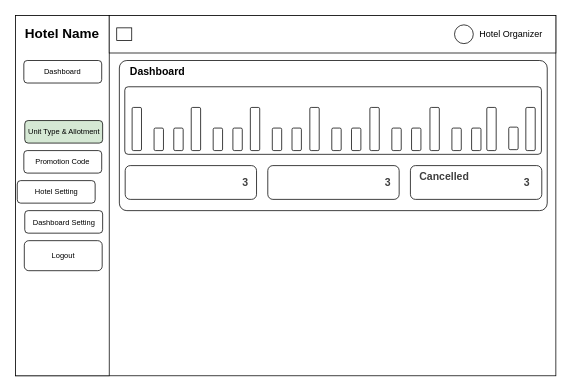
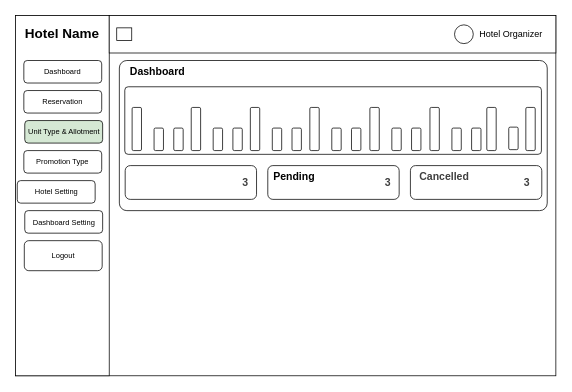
node "Reservation": added
node "Promotion Code": label "Promotion Code" -> "Promotion Type"
node "Pending": added
